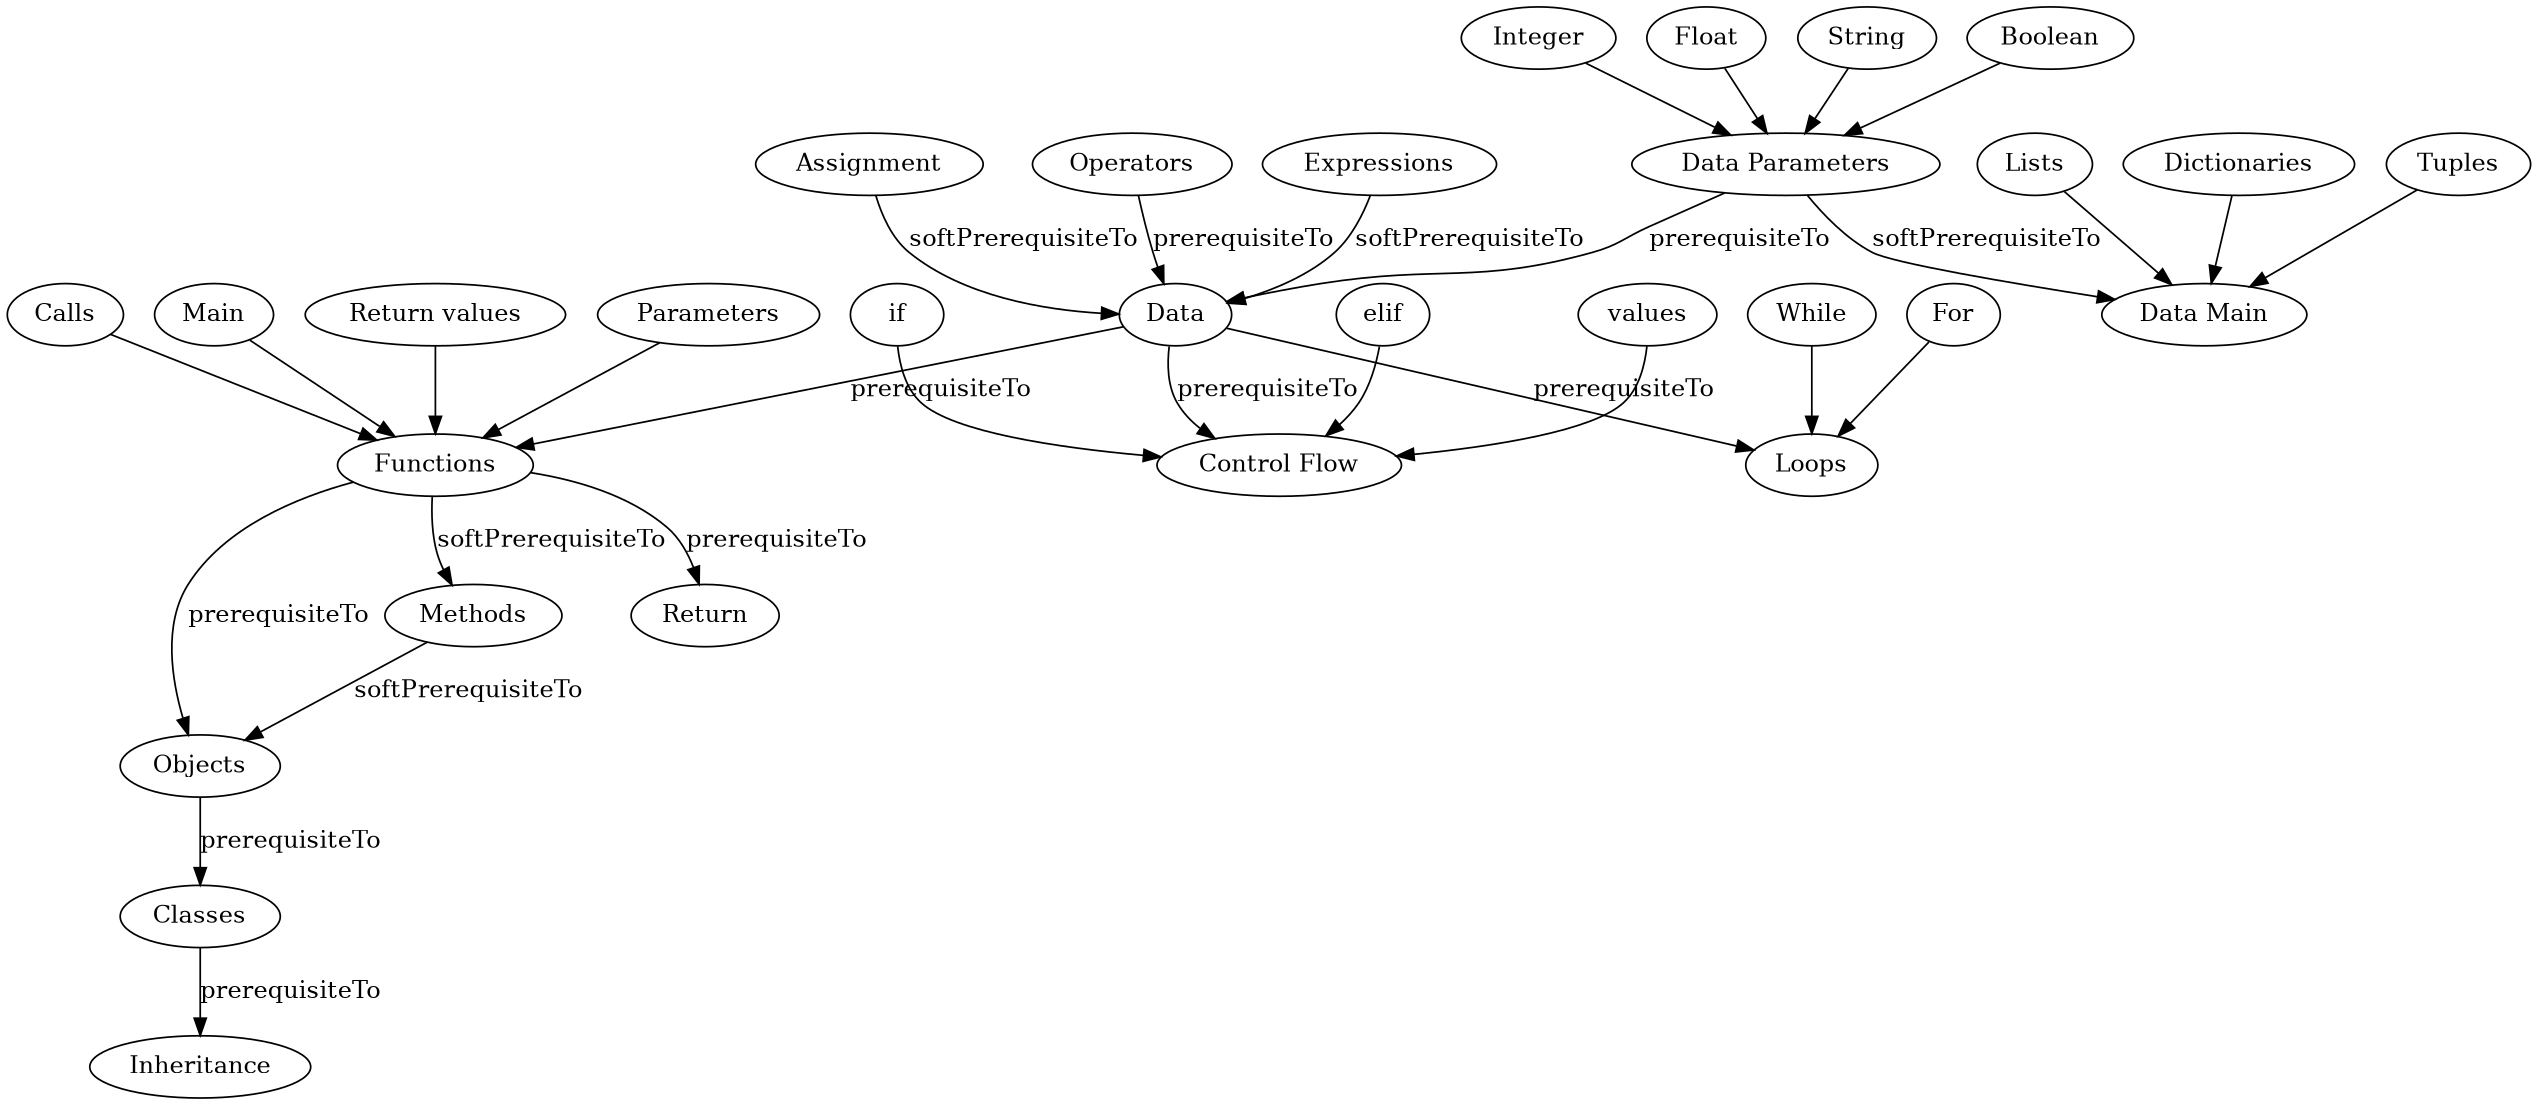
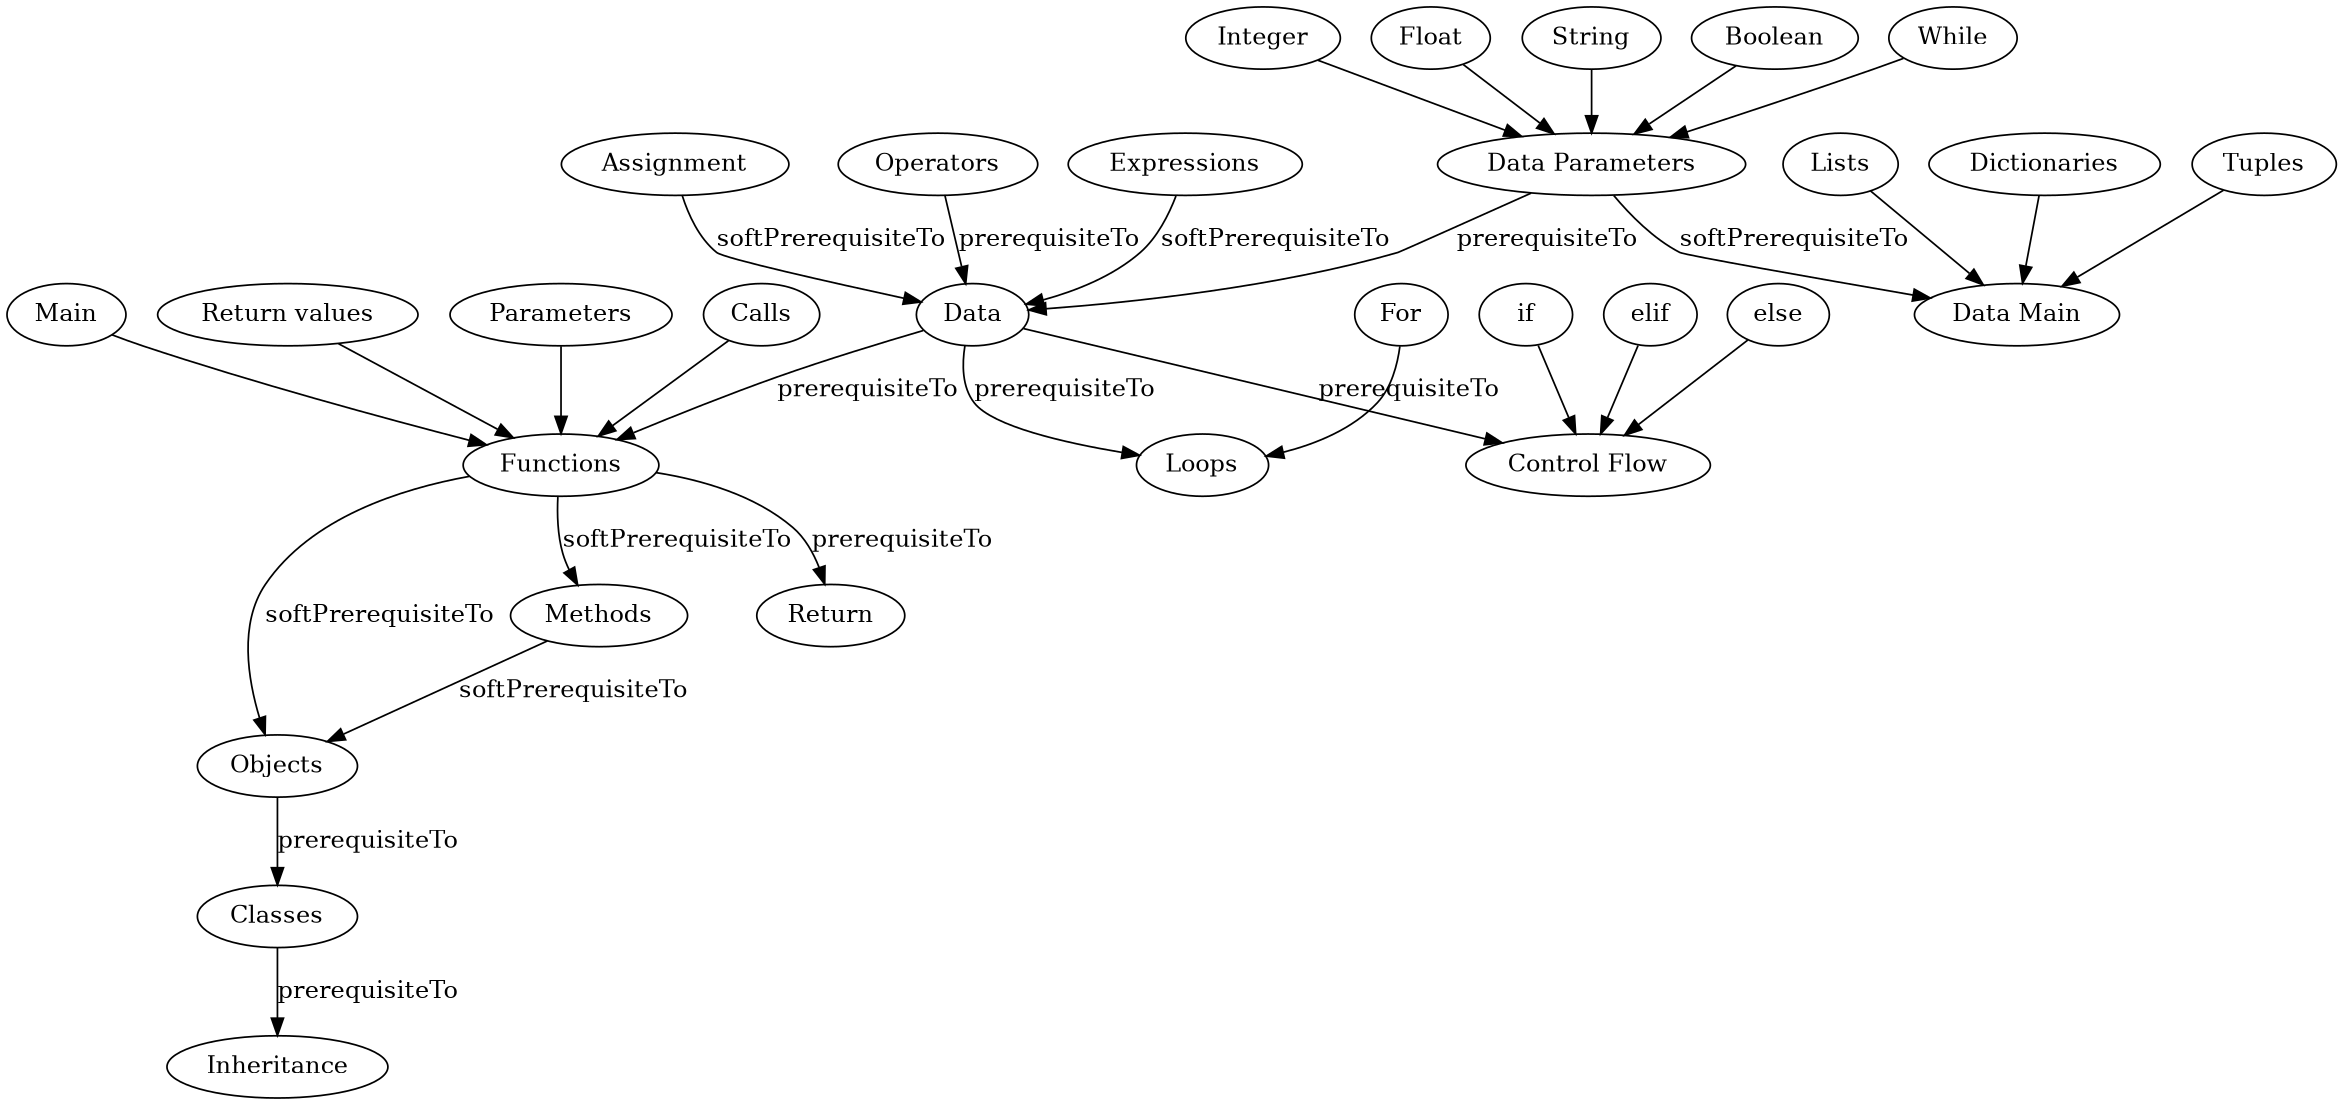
node "values": label "values" -> "else"
edge "While" -> "Loops": now "While" -> "Data Parameters"
edge "Functions" -> "Objects": label "prerequisiteTo" -> "softPrerequisiteTo"
